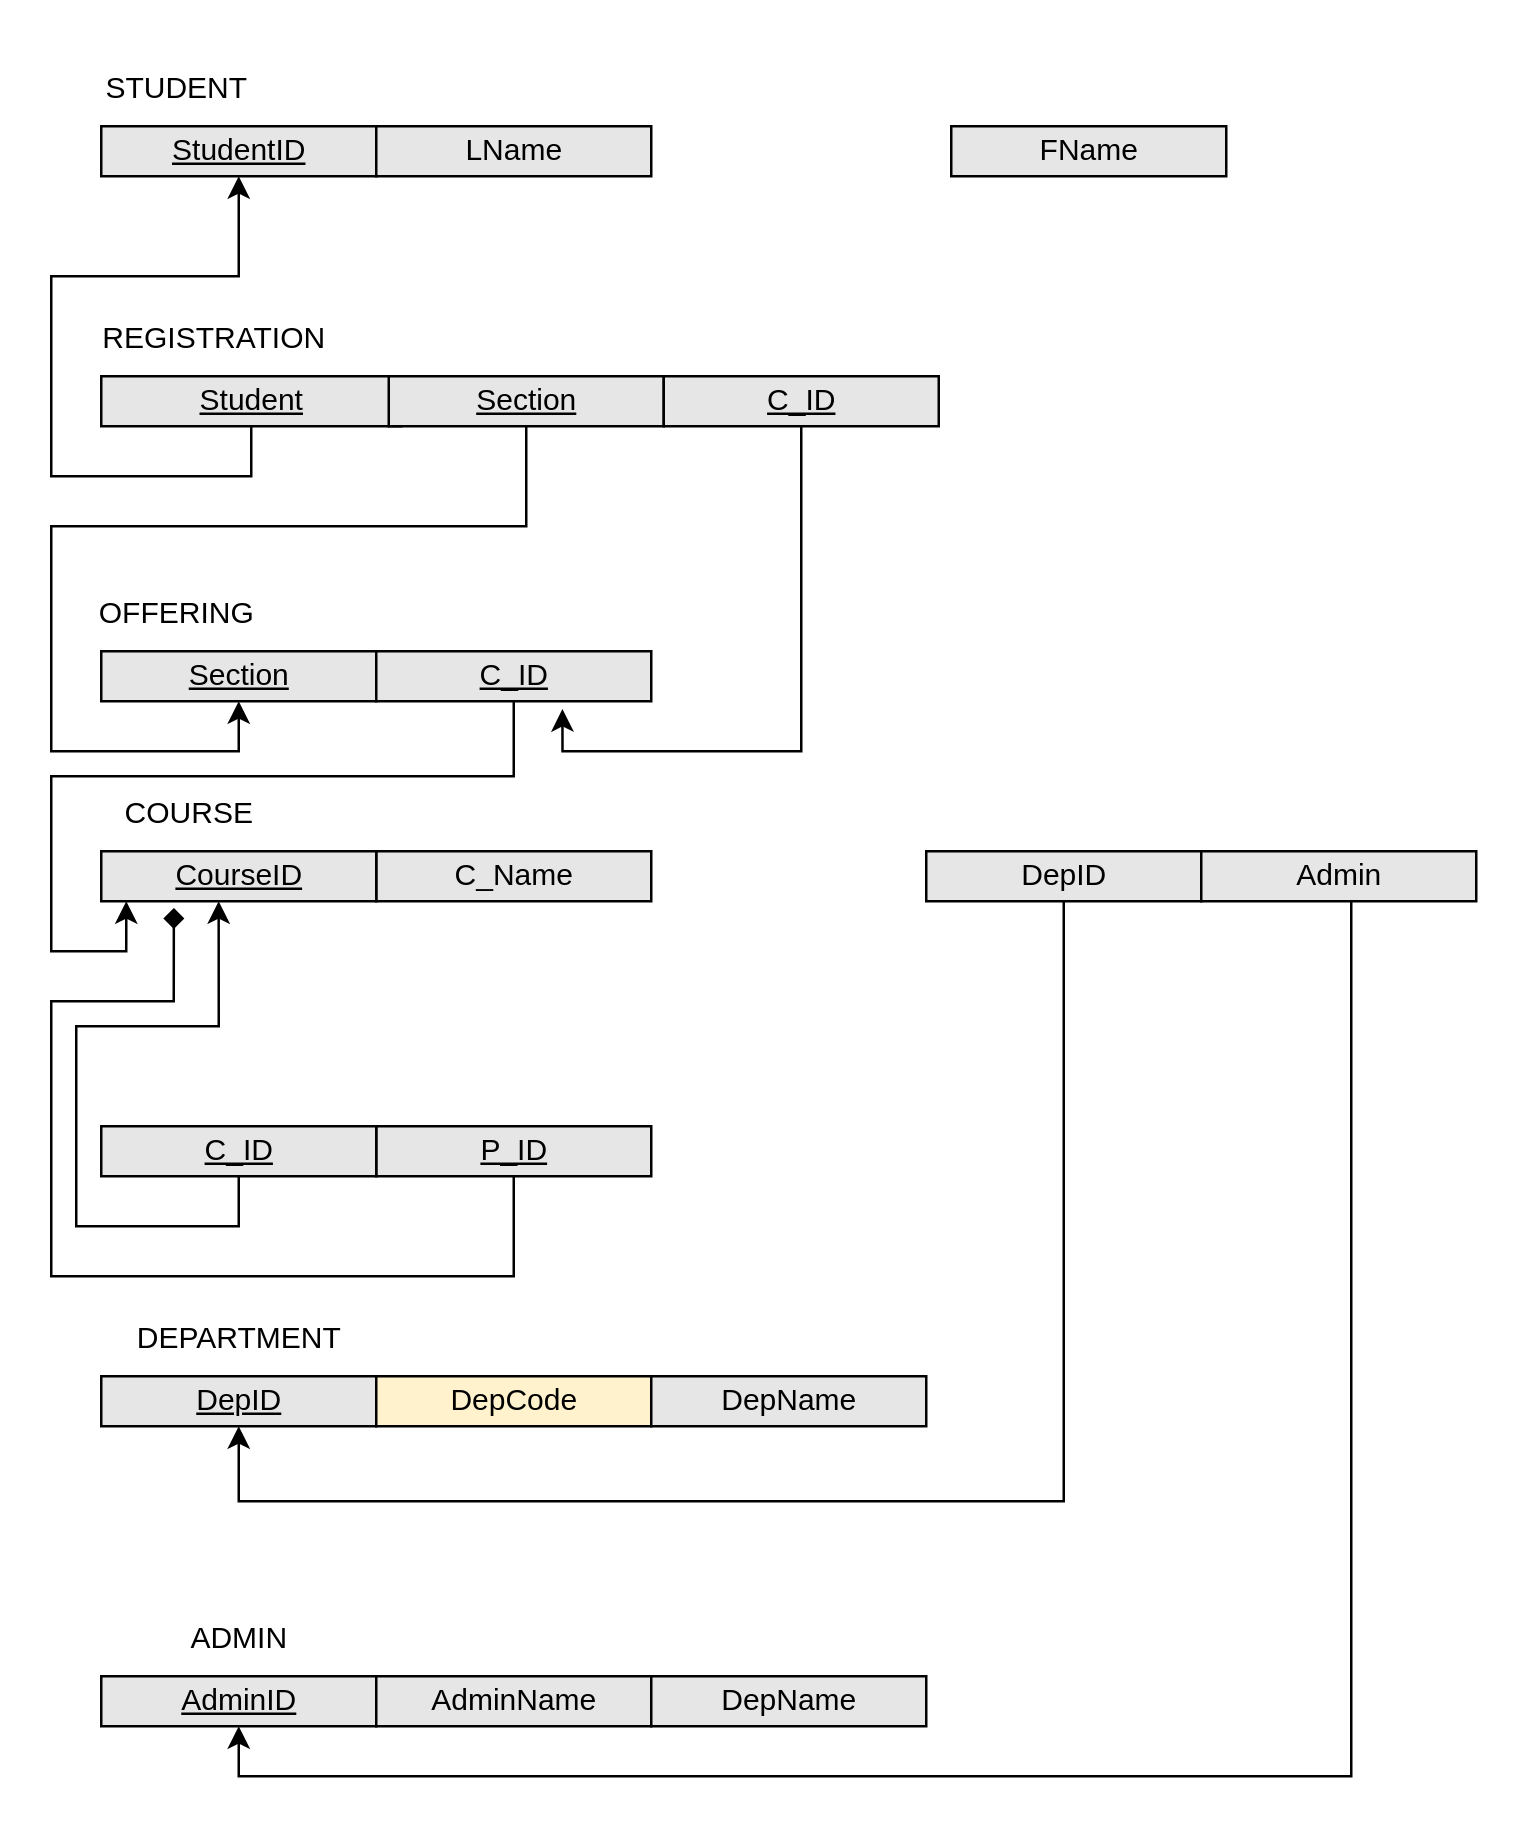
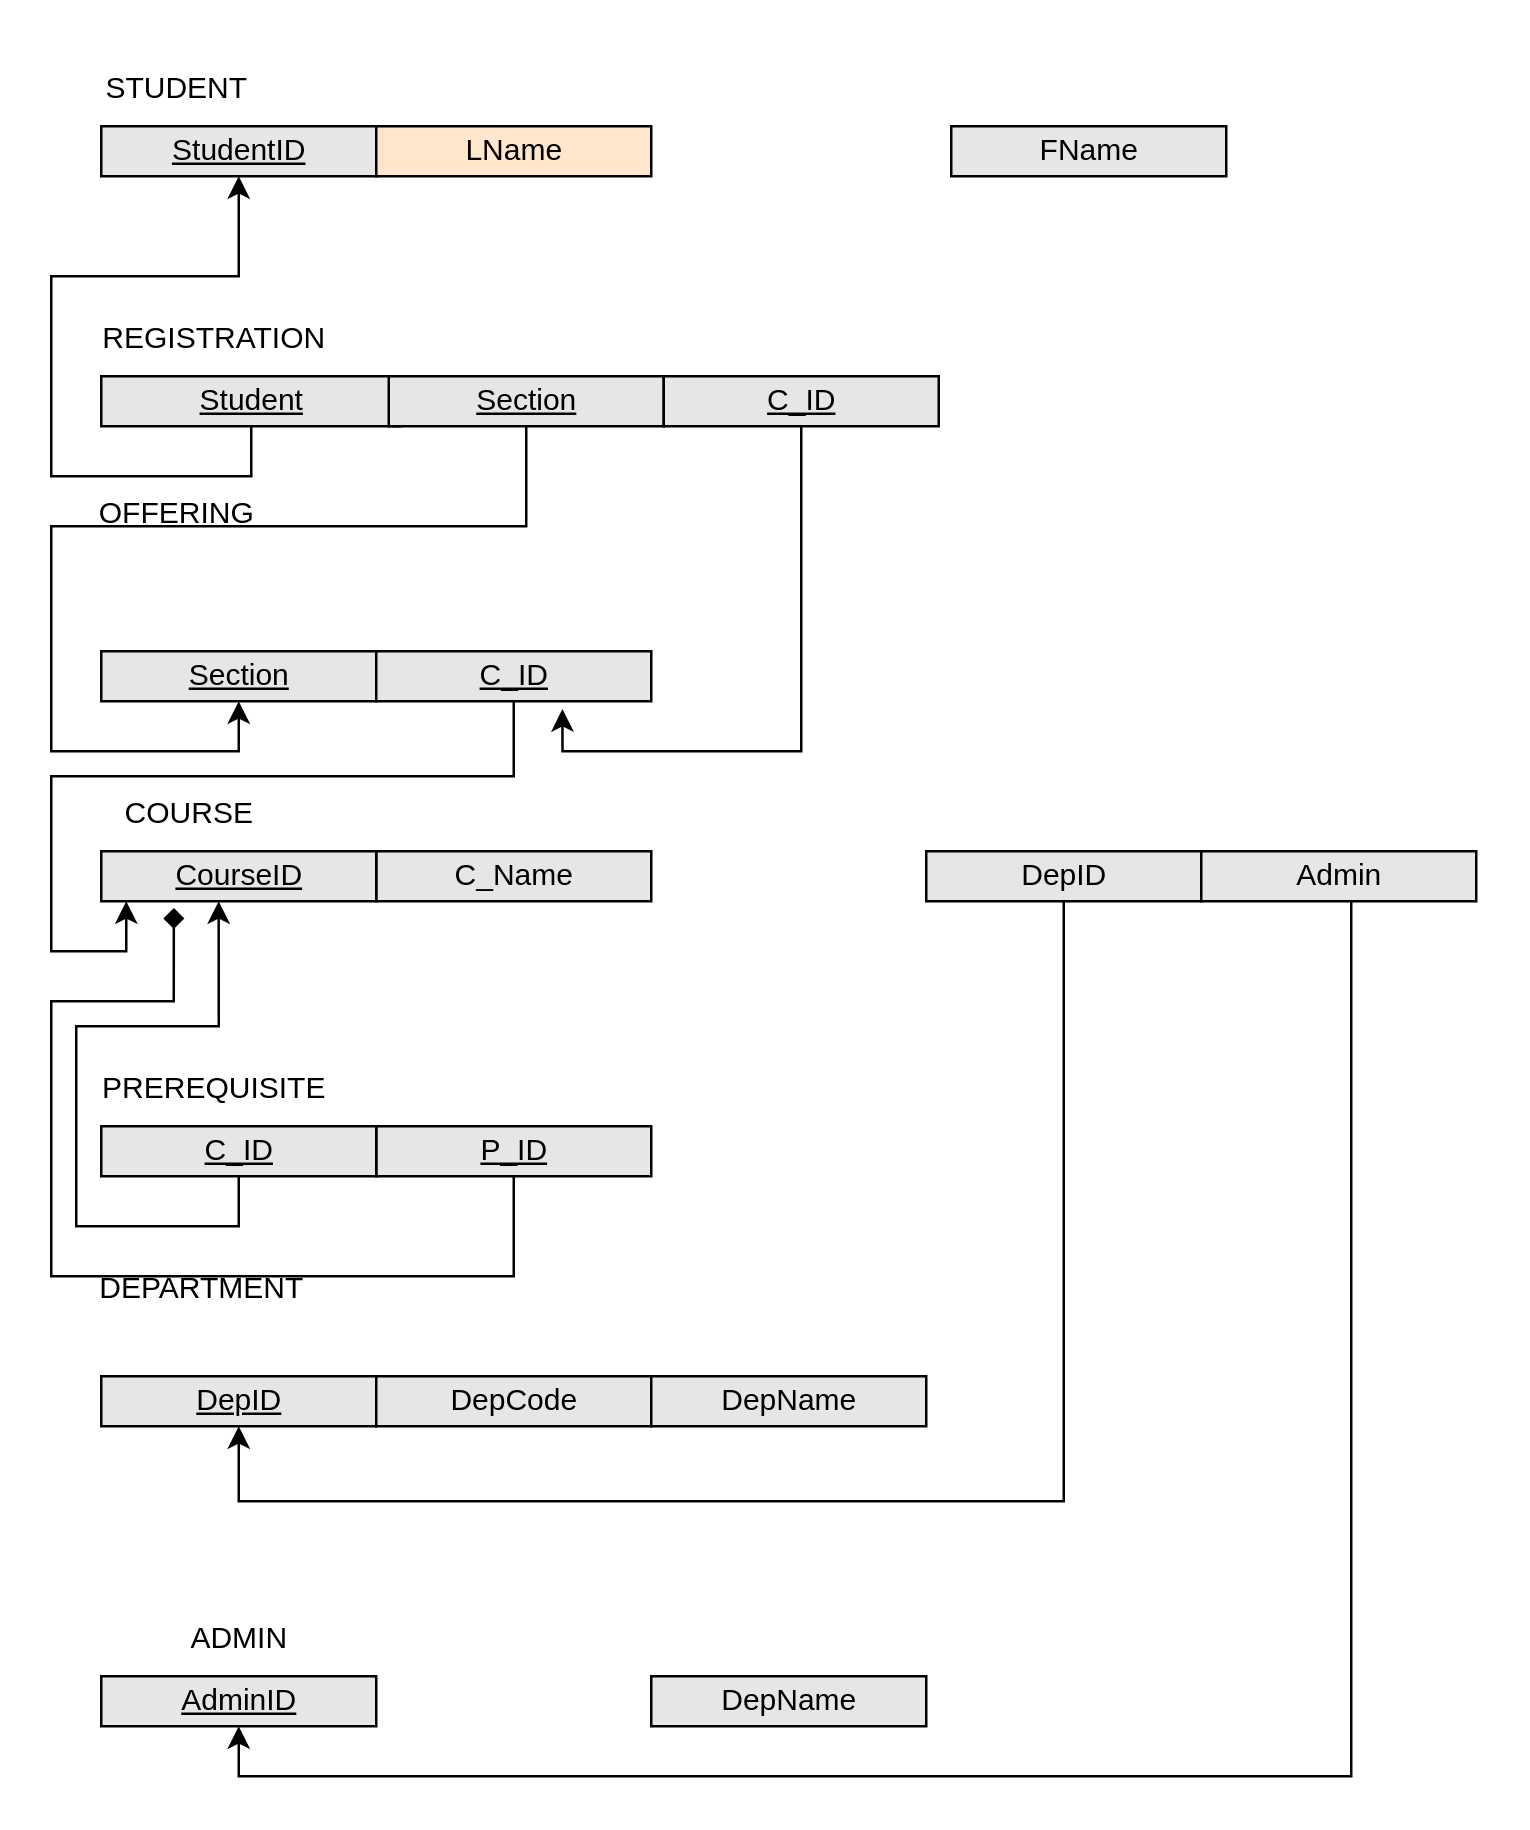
node "LName": fillcolor #e6e6e6 -> #ffe6cc
node "OFFERING": moved (176, 614) -> (176, 514)
node "PREREQUISITE": added
node "DEPARTMENT": moved (239, 1339) -> (201, 1289)
node "DepCode": fillcolor #fff2cc -> #e6e6e6
node "AdminName": removed
